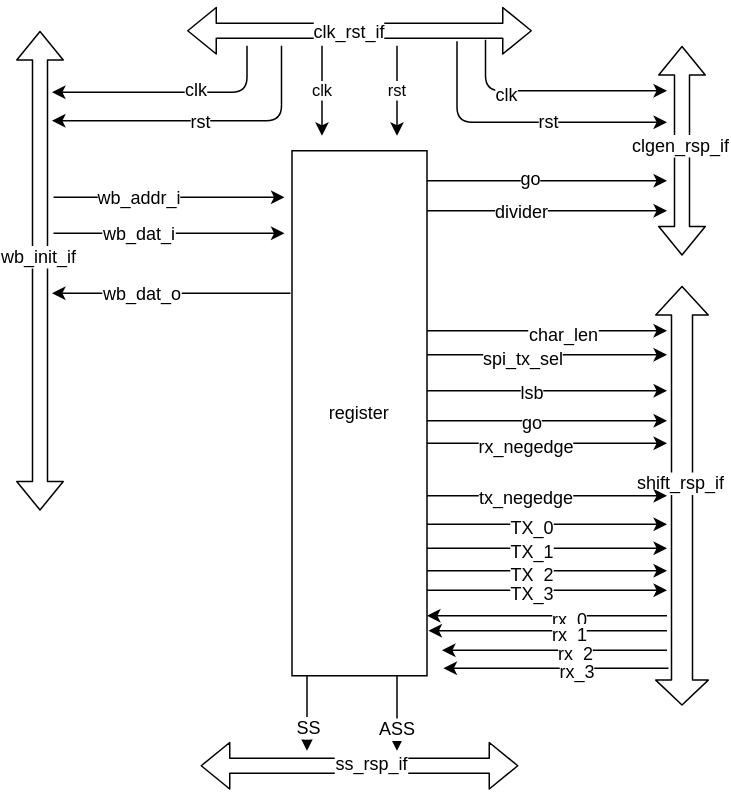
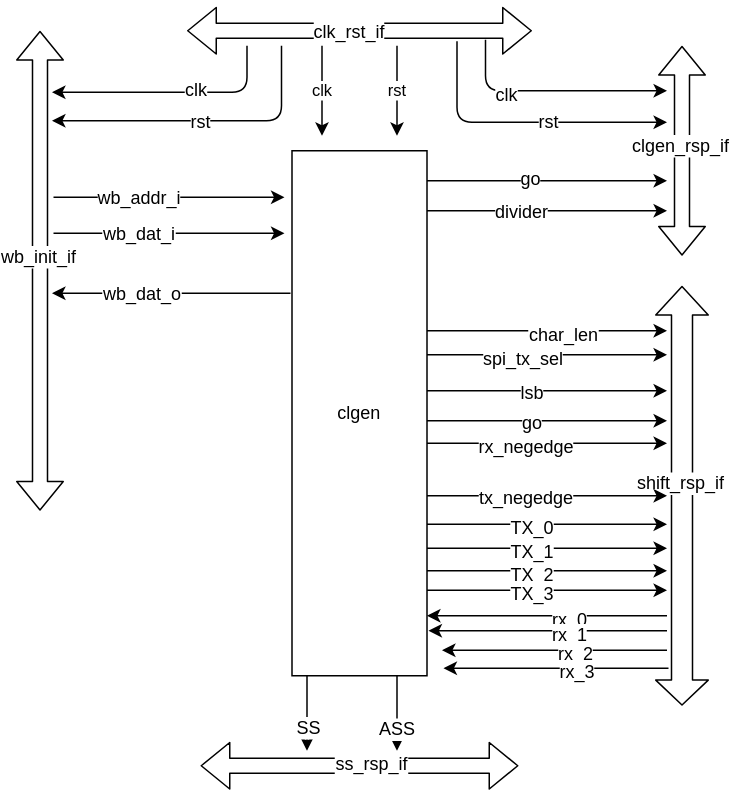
node "register": label "register" -> "clgen"
